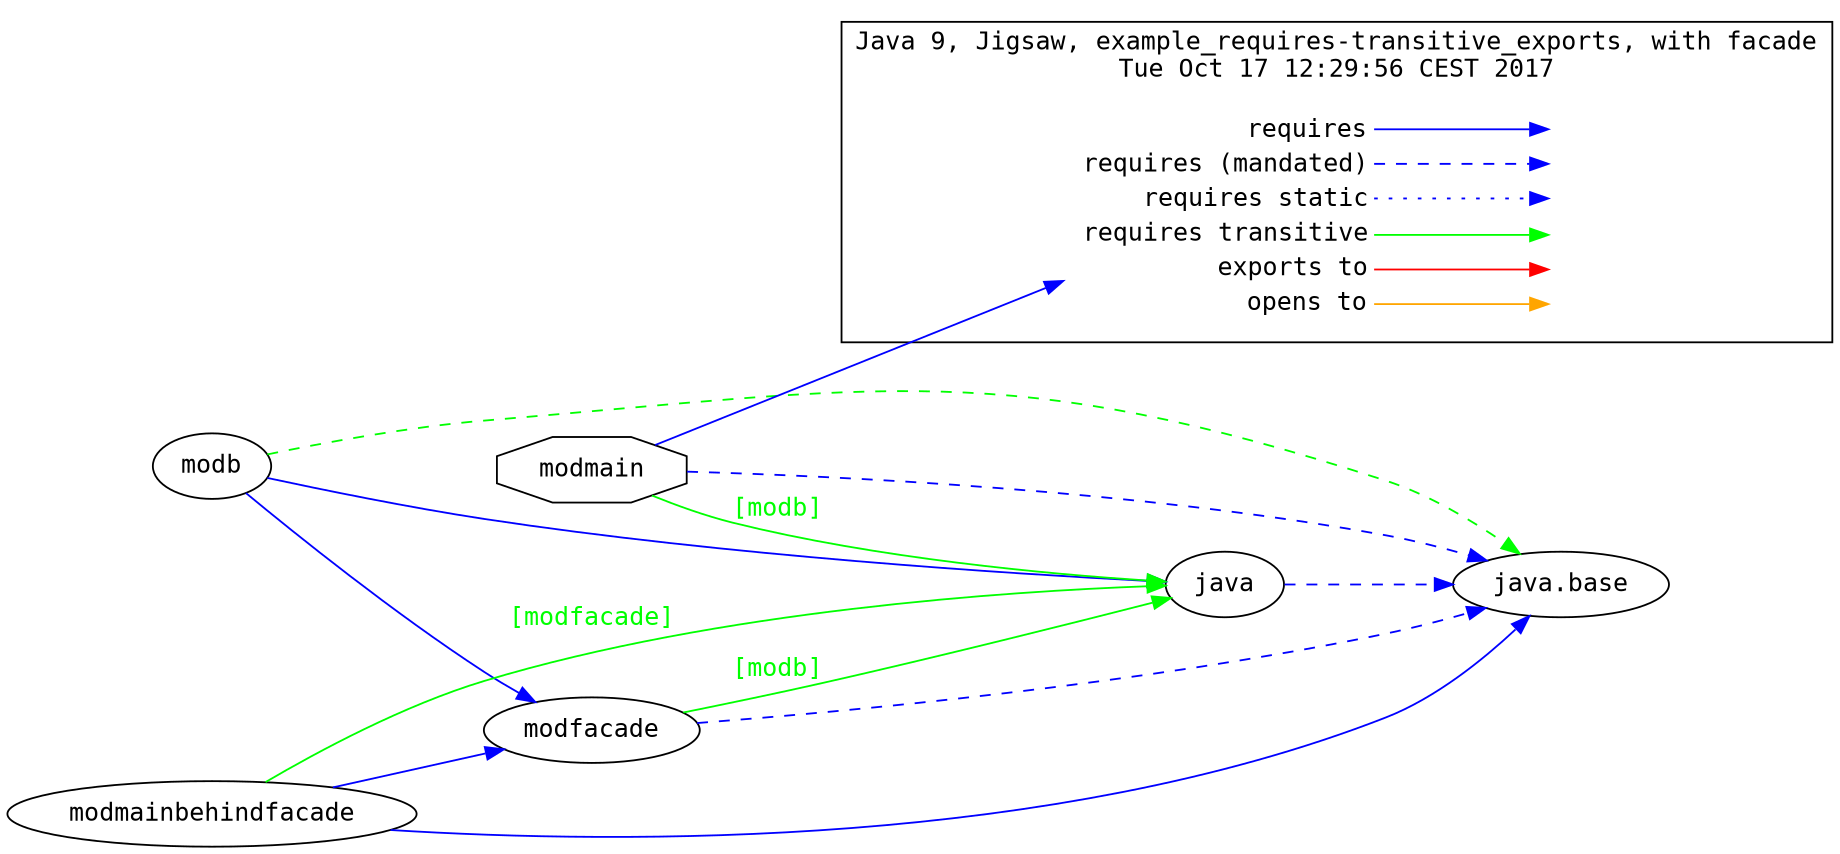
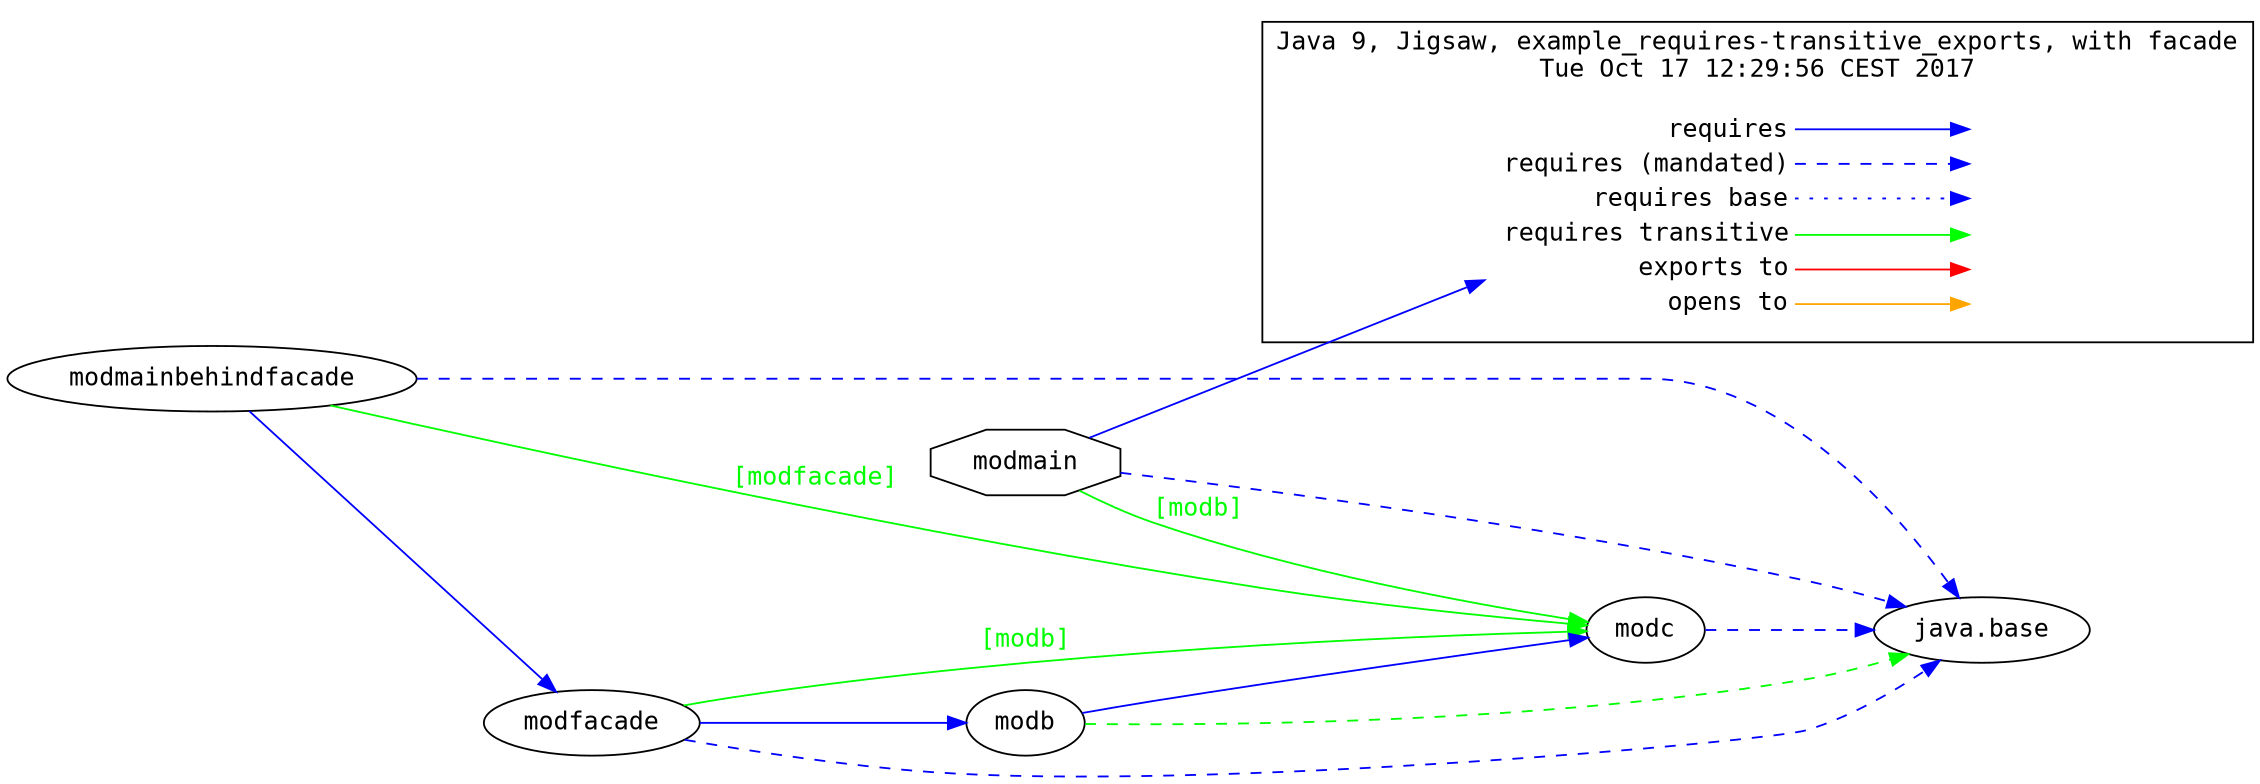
node "requires": text "requires static" -> "requires base"
node "java": label "java" -> "modc"
edge "modb" -> "modfacade": reversed
edge "modmainbehindfacade" -> "java.base": style solid -> dashed
